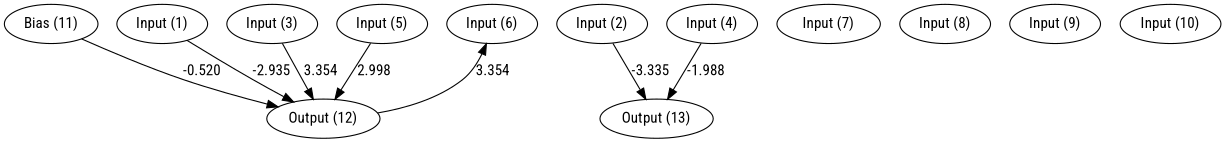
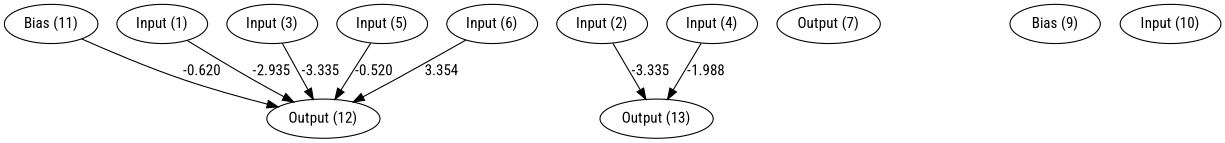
node "Input (7)": label "Input (7)" -> "Output (7)"
node "Input (8)": removed
node "Input (9)": label "Input (9)" -> "Bias (9)"
edge "Bias (11)" -> "Output (12)": label "-0.520" -> "-0.620"
edge "Input (3)" -> "Output (12)": label "3.354" -> "-3.335"
edge "Input (5)" -> "Output (12)": label "2.998" -> "-0.520"
edge "Output (12)" -> "Input (6)": reversed
